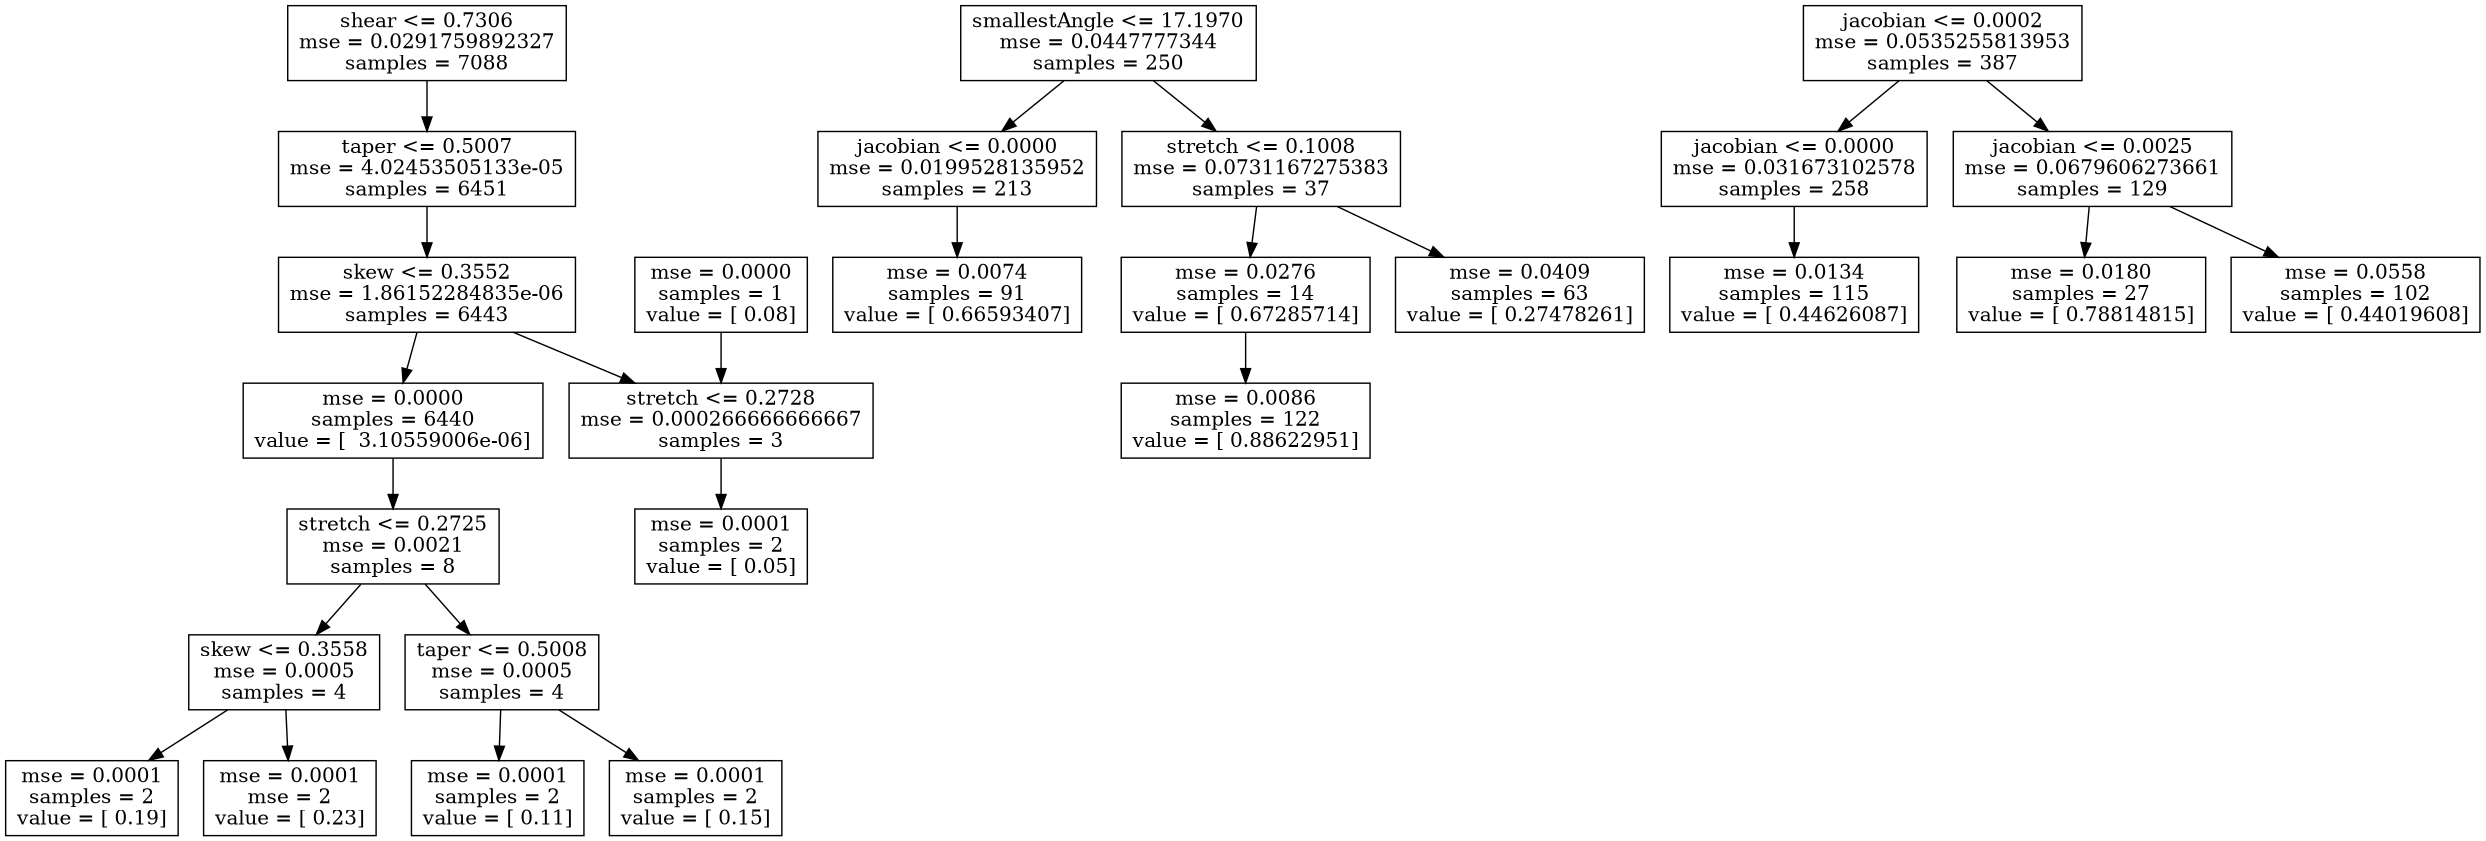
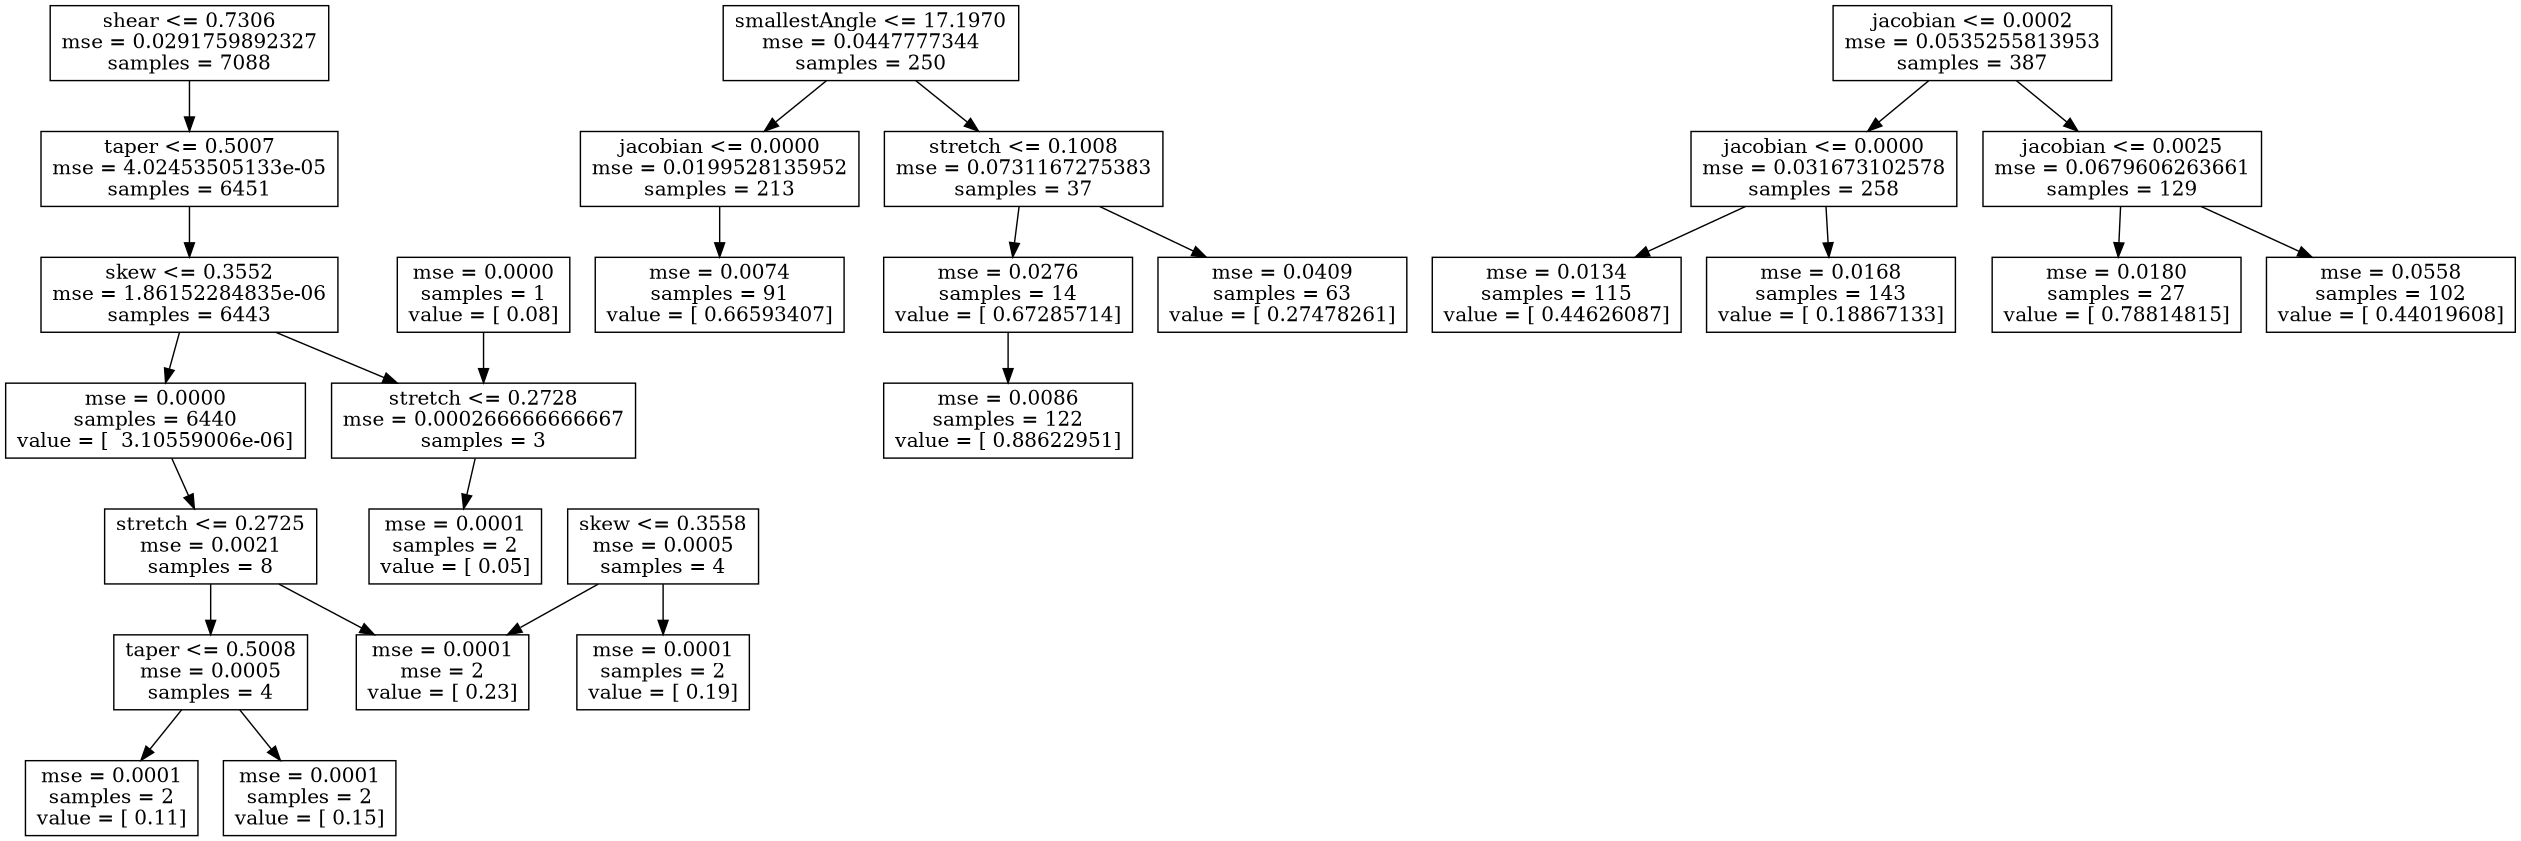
node "jacobian <= 0.0025 mse = 0.0679606273661 samples = 129": label "jacobian <= 0.0025 mse = 0.0679606273661 samples = 129" -> "jacobian <= 0.0025 mse = 0.0679606263661 samples = 129"
node "mse = 0.0168 samples = 143 value = [ 0.18867133]": added
edge "stretch <= 0.2725 mse = 0.0021 samples = 8" -> "skew <= 0.3558 mse = 0.0005 samples = 4": now "stretch <= 0.2725 mse = 0.0021 samples = 8" -> "mse = 0.0001 mse = 2 value = [ 0.23]"
